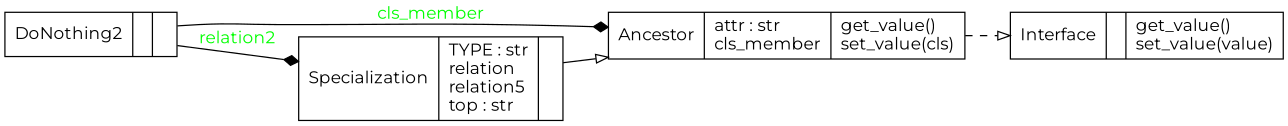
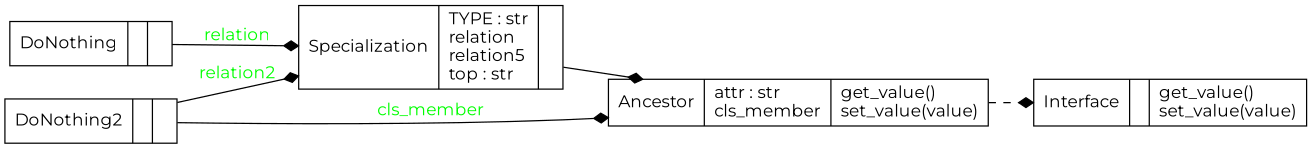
edge "Ancestor" -> "Interface": arrowhead empty -> diamond
node "DoNothing": added
node "Ancestor": text "set_value(cls)" -> "set_value(value)"
edge "Specialization" -> "Ancestor": arrowhead empty -> diamond
